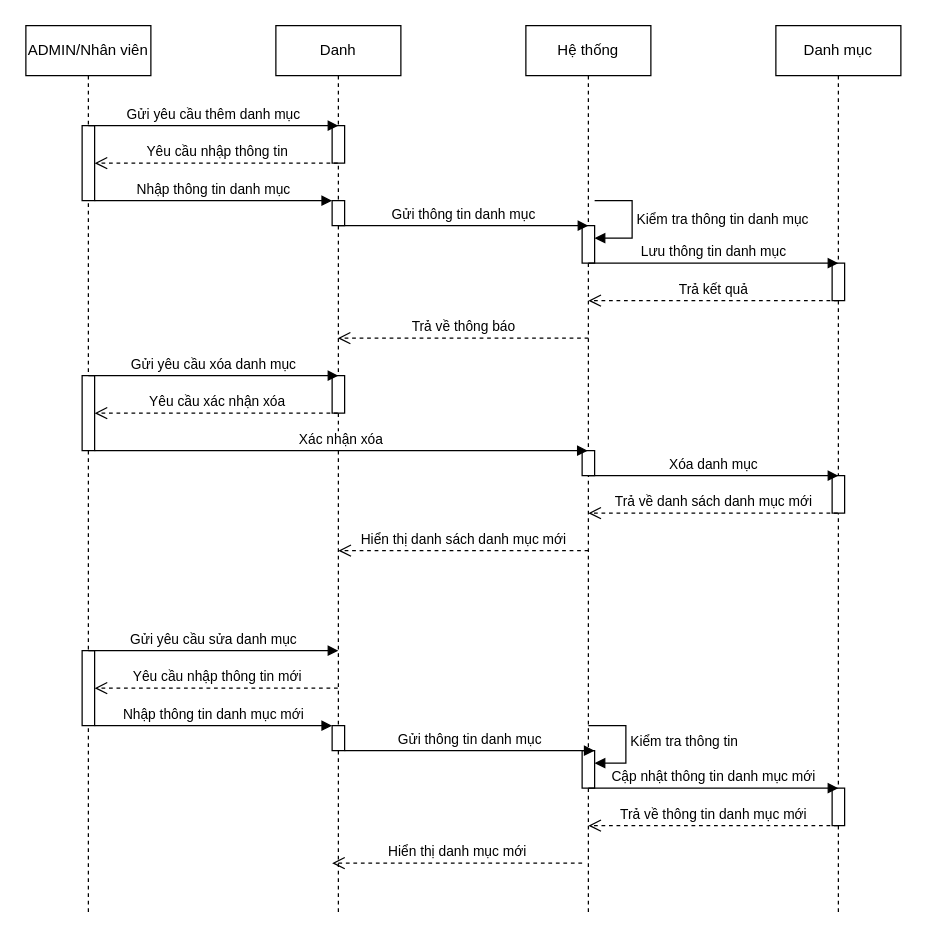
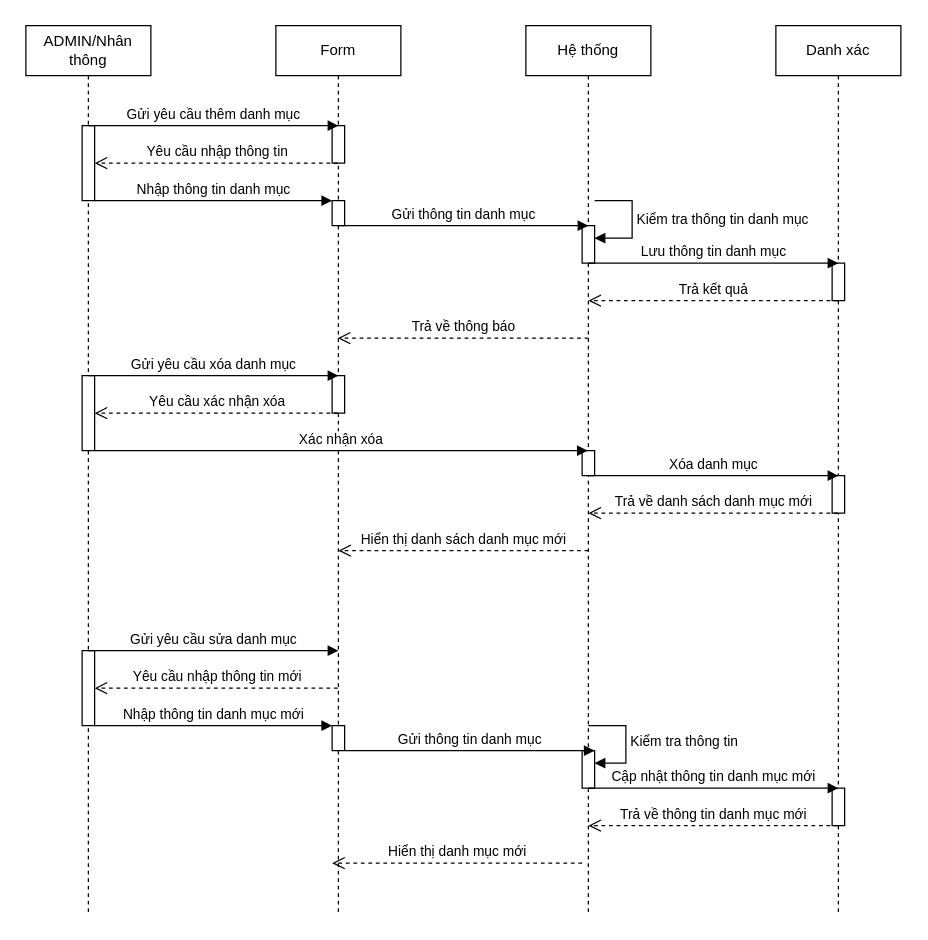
node "ADMIN/Nhân viên": label "ADMIN/Nhân viên" -> "ADMIN/Nhân thông"
node "Danh": label "Danh" -> "Form"
node "Danh mục": label "Danh mục" -> "Danh xác"
